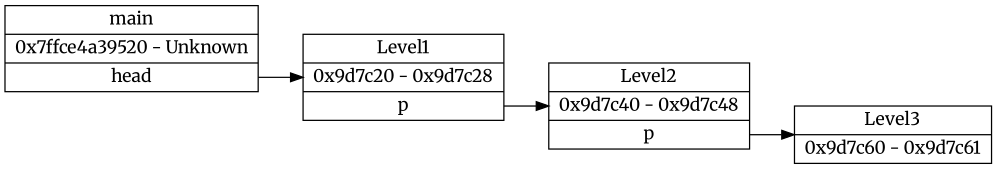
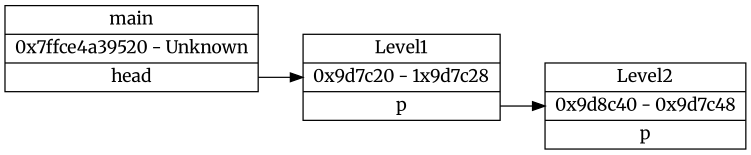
node "Level1": text "0x9d7c20 - 0x9d7c28" -> "0x9d7c20 - 1x9d7c28"
node "Level2": text "0x9d7c40 - 0x9d7c48" -> "0x9d8c40 - 0x9d7c48"
node "Level3": removed
